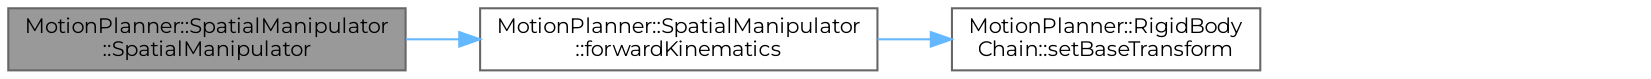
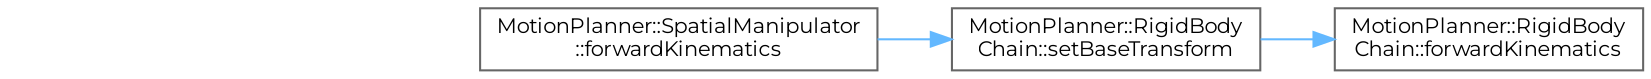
node "MotionPlanner::SpatialManipulator ::SpatialManipulator": removed
node "MotionPlanner::RigidBody Chain::forwardKinematics": added
